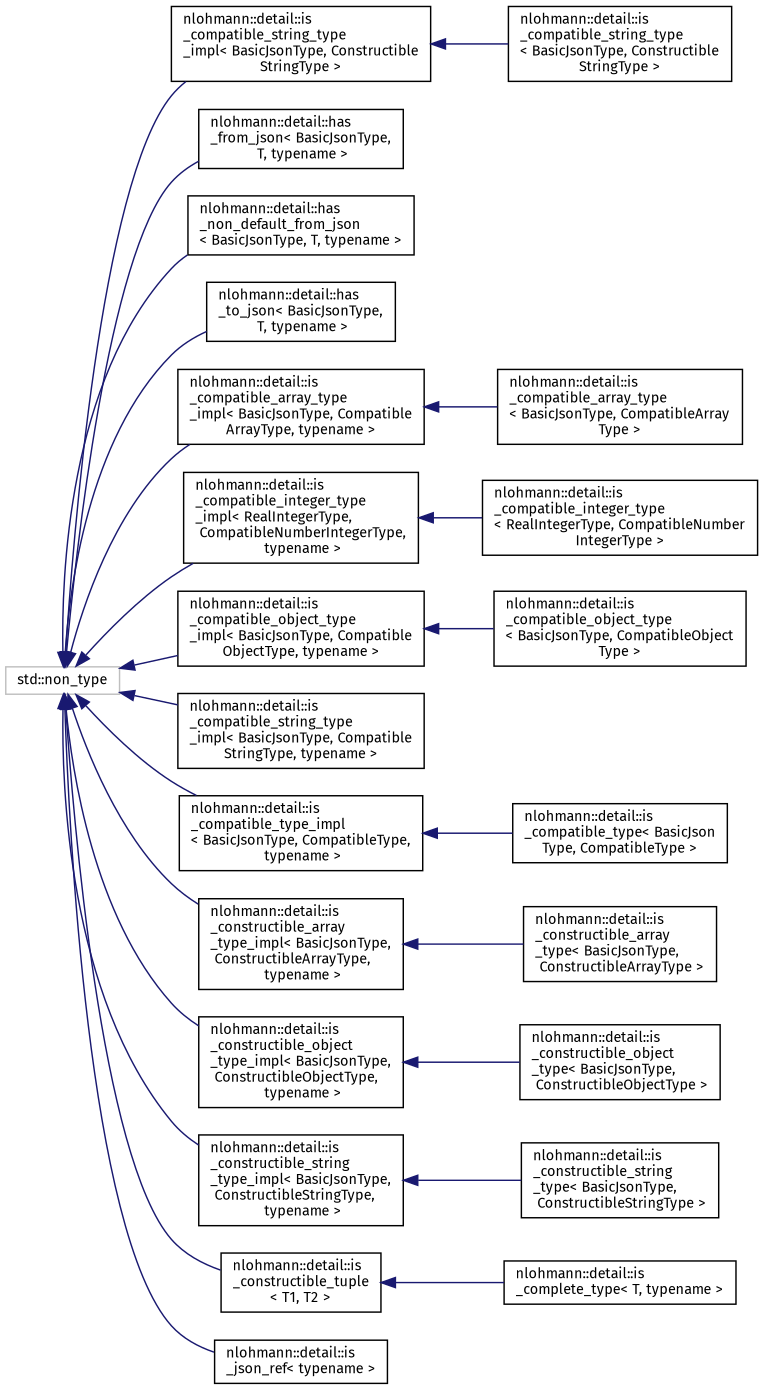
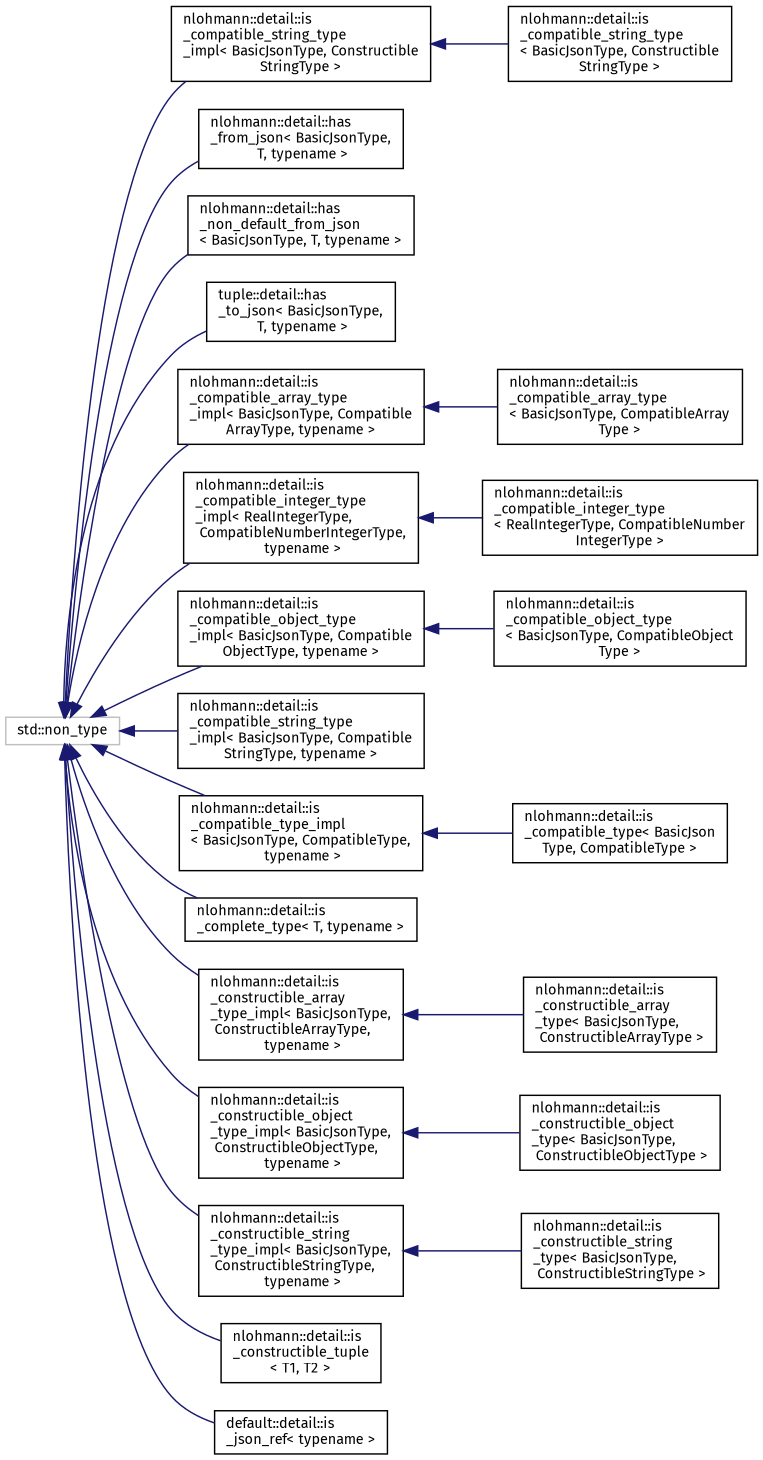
node "nlohmann::detail::has _to_json< BasicJsonType, T, typename >": label "nlohmann::detail::has _to_json< BasicJsonType, T, typename >" -> "tuple::detail::has _to_json< BasicJsonType, T, typename >"
edge "nlohmann::detail::is _complete_type< T, typename >" -> "nlohmann::detail::is _constructible_tuple < T1, T2 >": now "nlohmann::detail::is _complete_type< T, typename >" -> "std::non_type"
node "nlohmann::detail::is _json_ref< typename >": label "nlohmann::detail::is _json_ref< typename >" -> "default::detail::is _json_ref< typename >"
